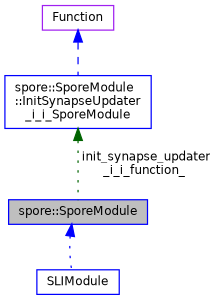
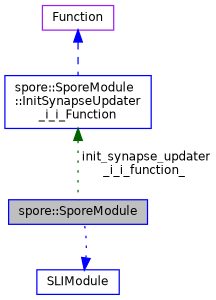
node "spore::SporeModule ::InitSynapseUpdater _i_i_SporeModule": label "spore::SporeModule ::InitSynapseUpdater _i_i_SporeModule" -> "spore::SporeModule ::InitSynapseUpdater _i_i_Function"
edge "SLIModule" -> "spore::SporeModule": reversed
